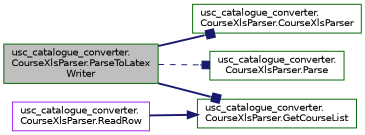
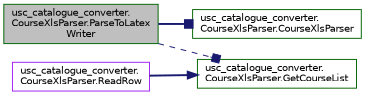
node "usc_catalogue_converter. CourseXlsParser.Parse": removed
edge "usc_catalogue_converter. CourseXlsParser.ParseToLatex Writer" -> "usc_catalogue_converter. CourseXlsParser.GetCourseList": style bold -> dashed
